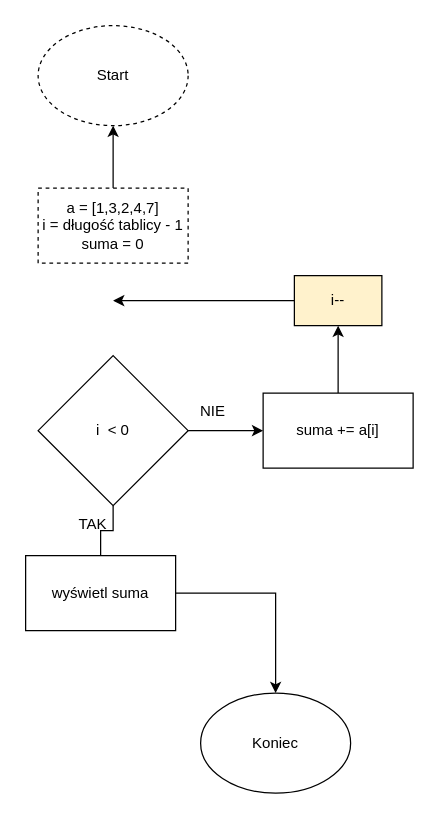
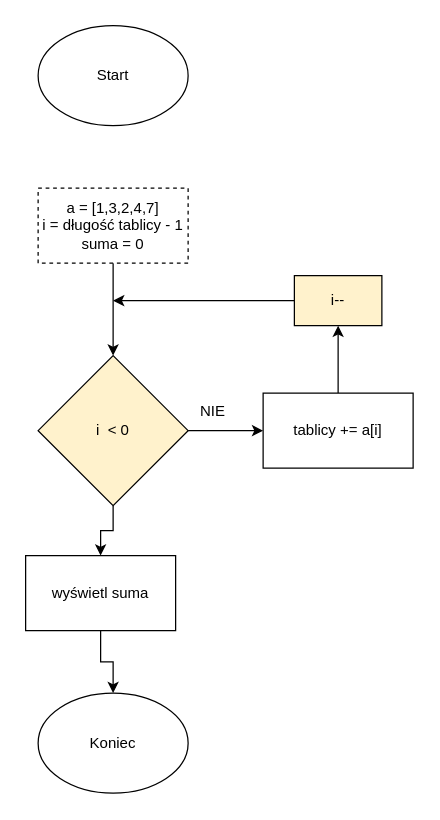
node "Start": style dashed -> solid
edge "a = [1,3,2,4,7] i = długość tablicy - 1 suma = 0" -> "Start": now "a = [1,3,2,4,7] i = długość tablicy - 1 suma = 0" -> "i < 0"
node "i < 0": fillcolor #ffffff -> #fff2cc
node "suma += a[i]": label "suma += a[i]" -> "tablicy += a[i]"
node "TAK": removed
edge "i < 0" -- "wyświetl suma": arrowhead none -> classic
node "Koniec": moved (276, 743) -> (113, 743)
